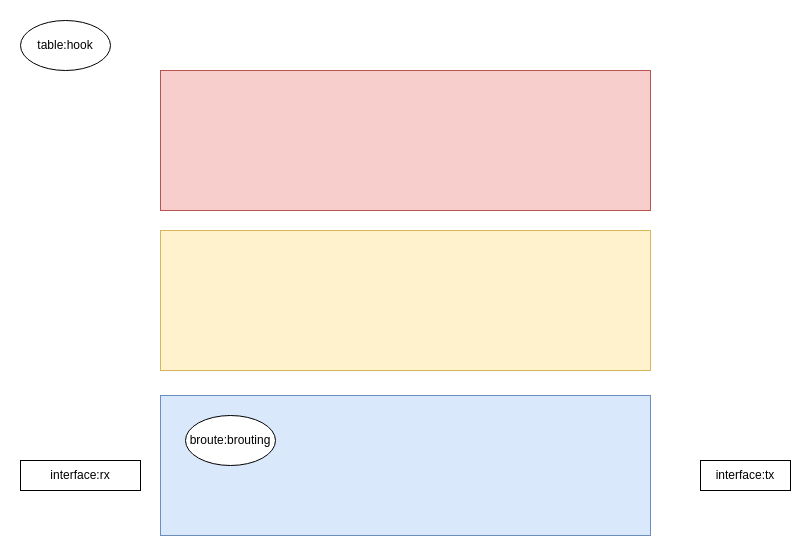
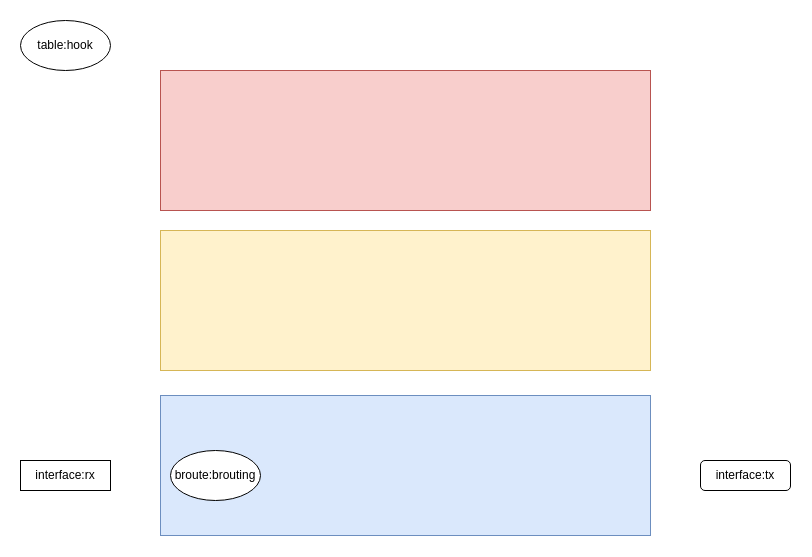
node "broute:brouting": moved (231, 441) -> (216, 476)
node "interface:rx": size 120x30 -> 90x30
node "interface:tx": shape rectangle -> rounded rectangle
